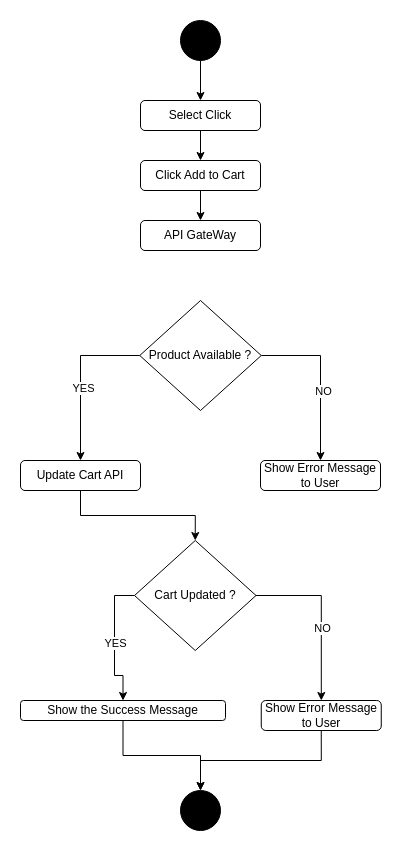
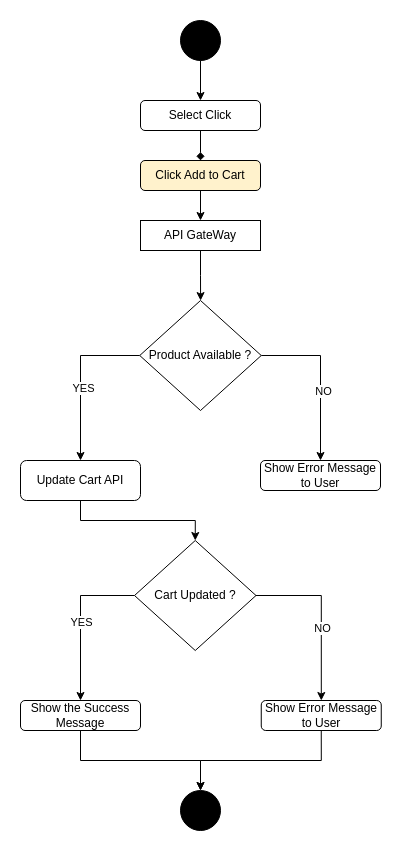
edge "Select Click" -> "Click Add to Cart": arrowhead classic -> diamond
node "Click Add to Cart": fillcolor #ffffff -> #fff2cc
node "API GateWay": shape rounded rectangle -> rectangle
edge "API GateWay" -> "Product Available ?": added
node "Update Cart API": size 120x30 -> 120x40
node "Show the Success Message": size 205x20 -> 120x30
